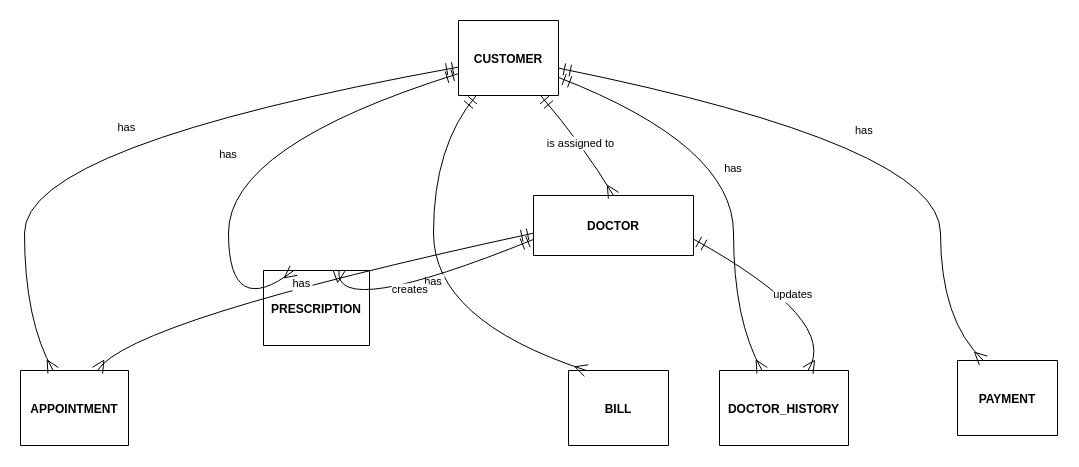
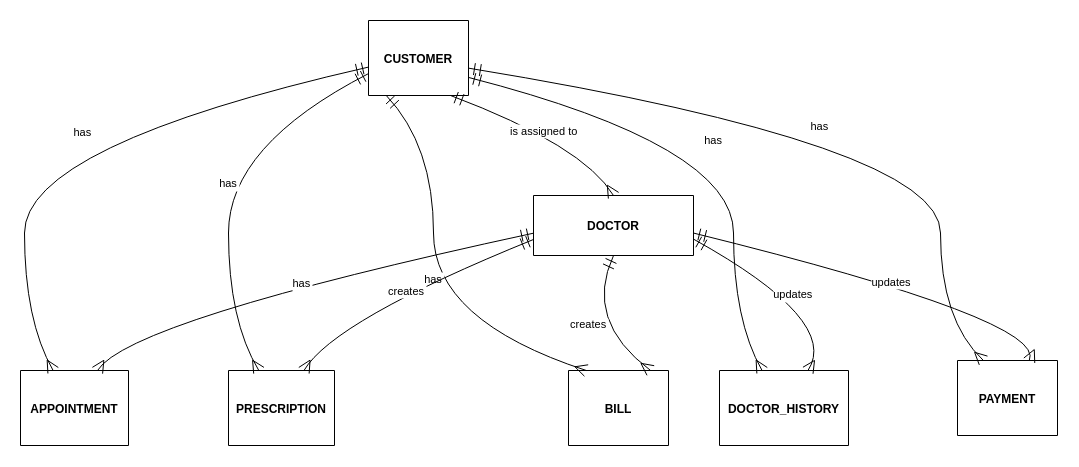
node "CUSTOMER": moved (509, 58) -> (419, 58)
edge "DOCTOR" -- "PAYMENT": added, label "updates"
node "PRESCRIPTION": moved (317, 308) -> (282, 408)
edge "DOCTOR" -- "BILL": added, label "creates"
